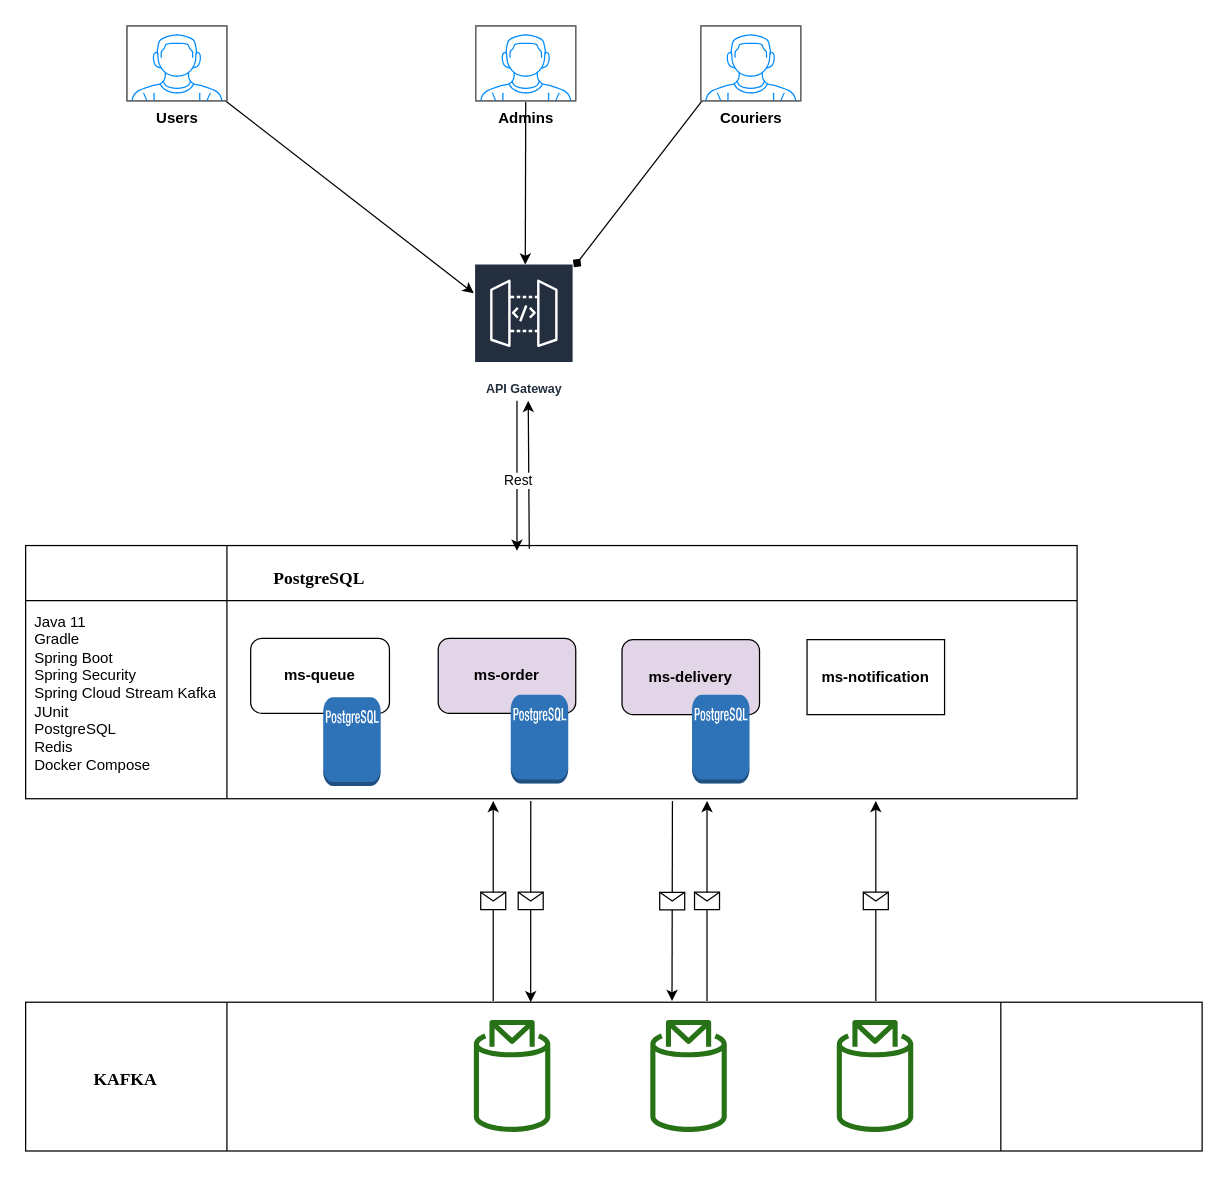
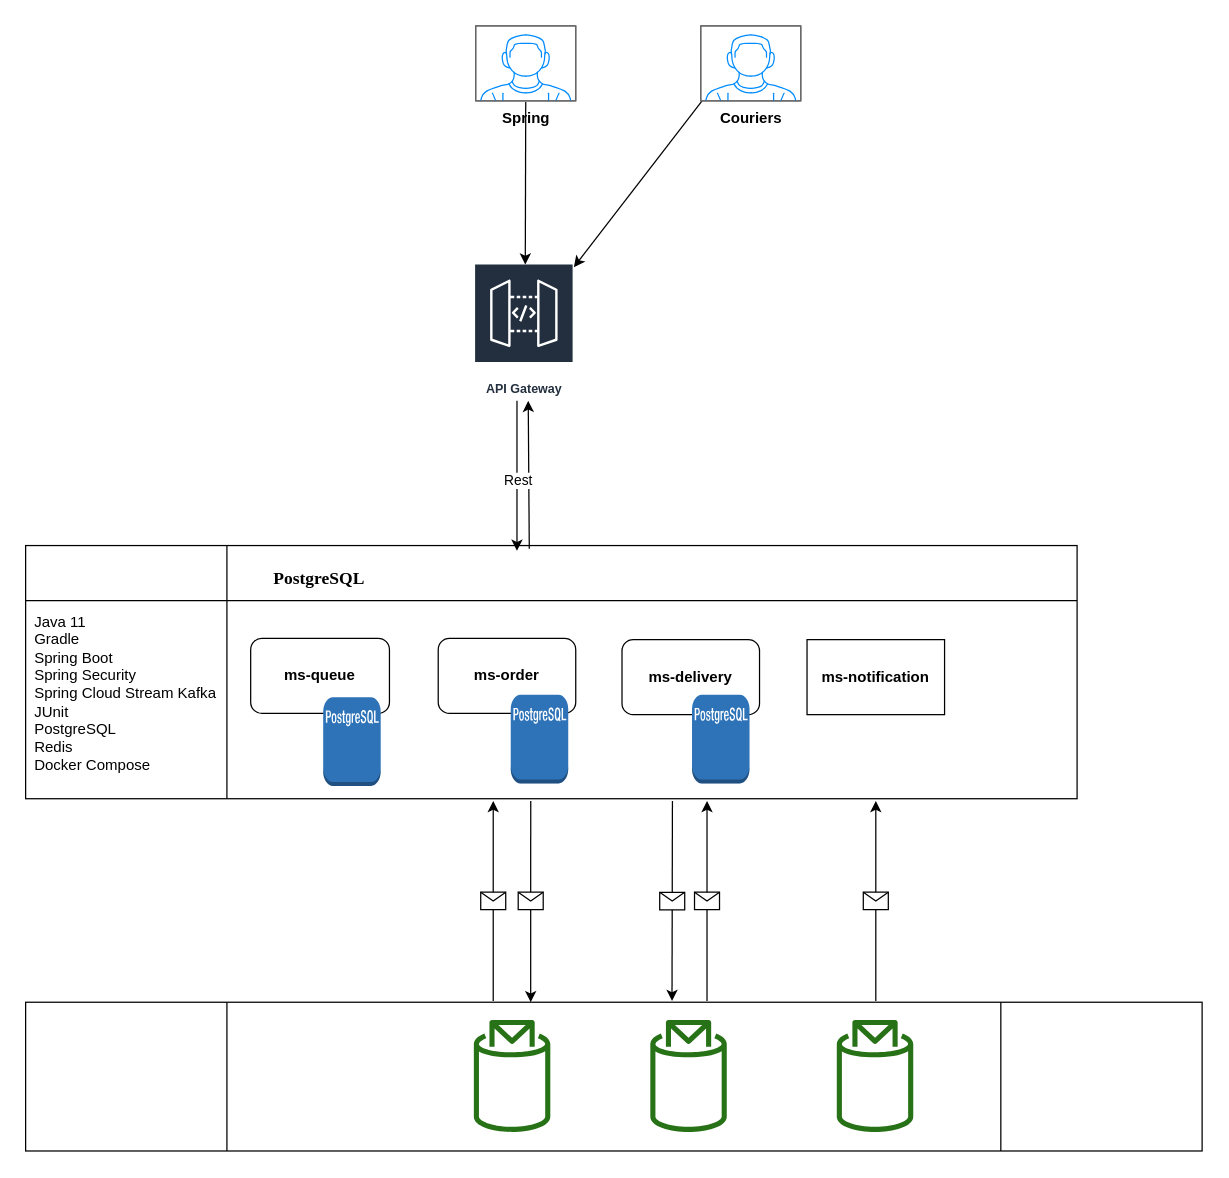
node "Users": removed
node "Admins": label "Admins" -> "Spring"
edge "Users" -> "API Gateway": removed
edge "Couriers" -> "API Gateway": arrowhead diamond -> classic
node "ms-order": fillcolor #e1d5e7 -> #ffffff
node "ms-delivery": fillcolor #e1d5e7 -> #ffffff
node "KAFKA": removed
